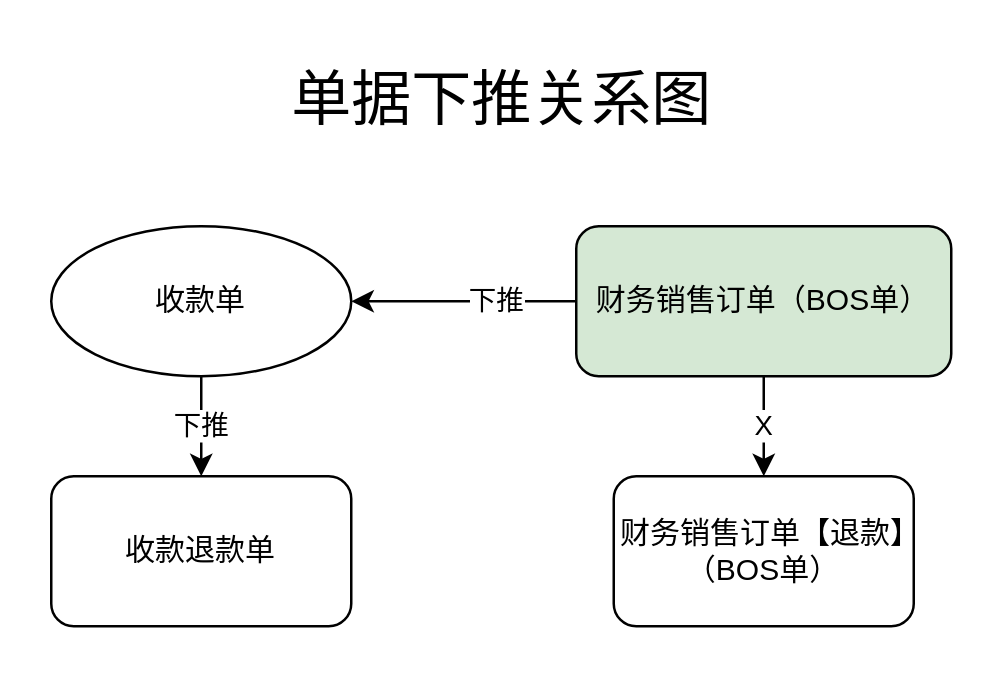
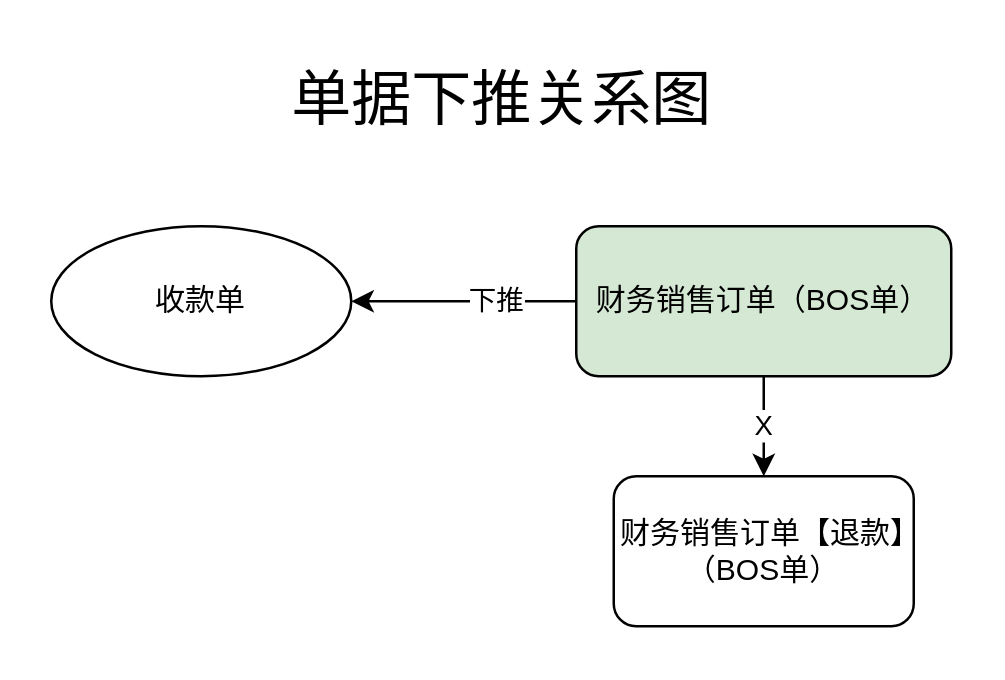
edge "收款单" -> "收款退款单": removed, label "下推"
node "收款退款单": removed
